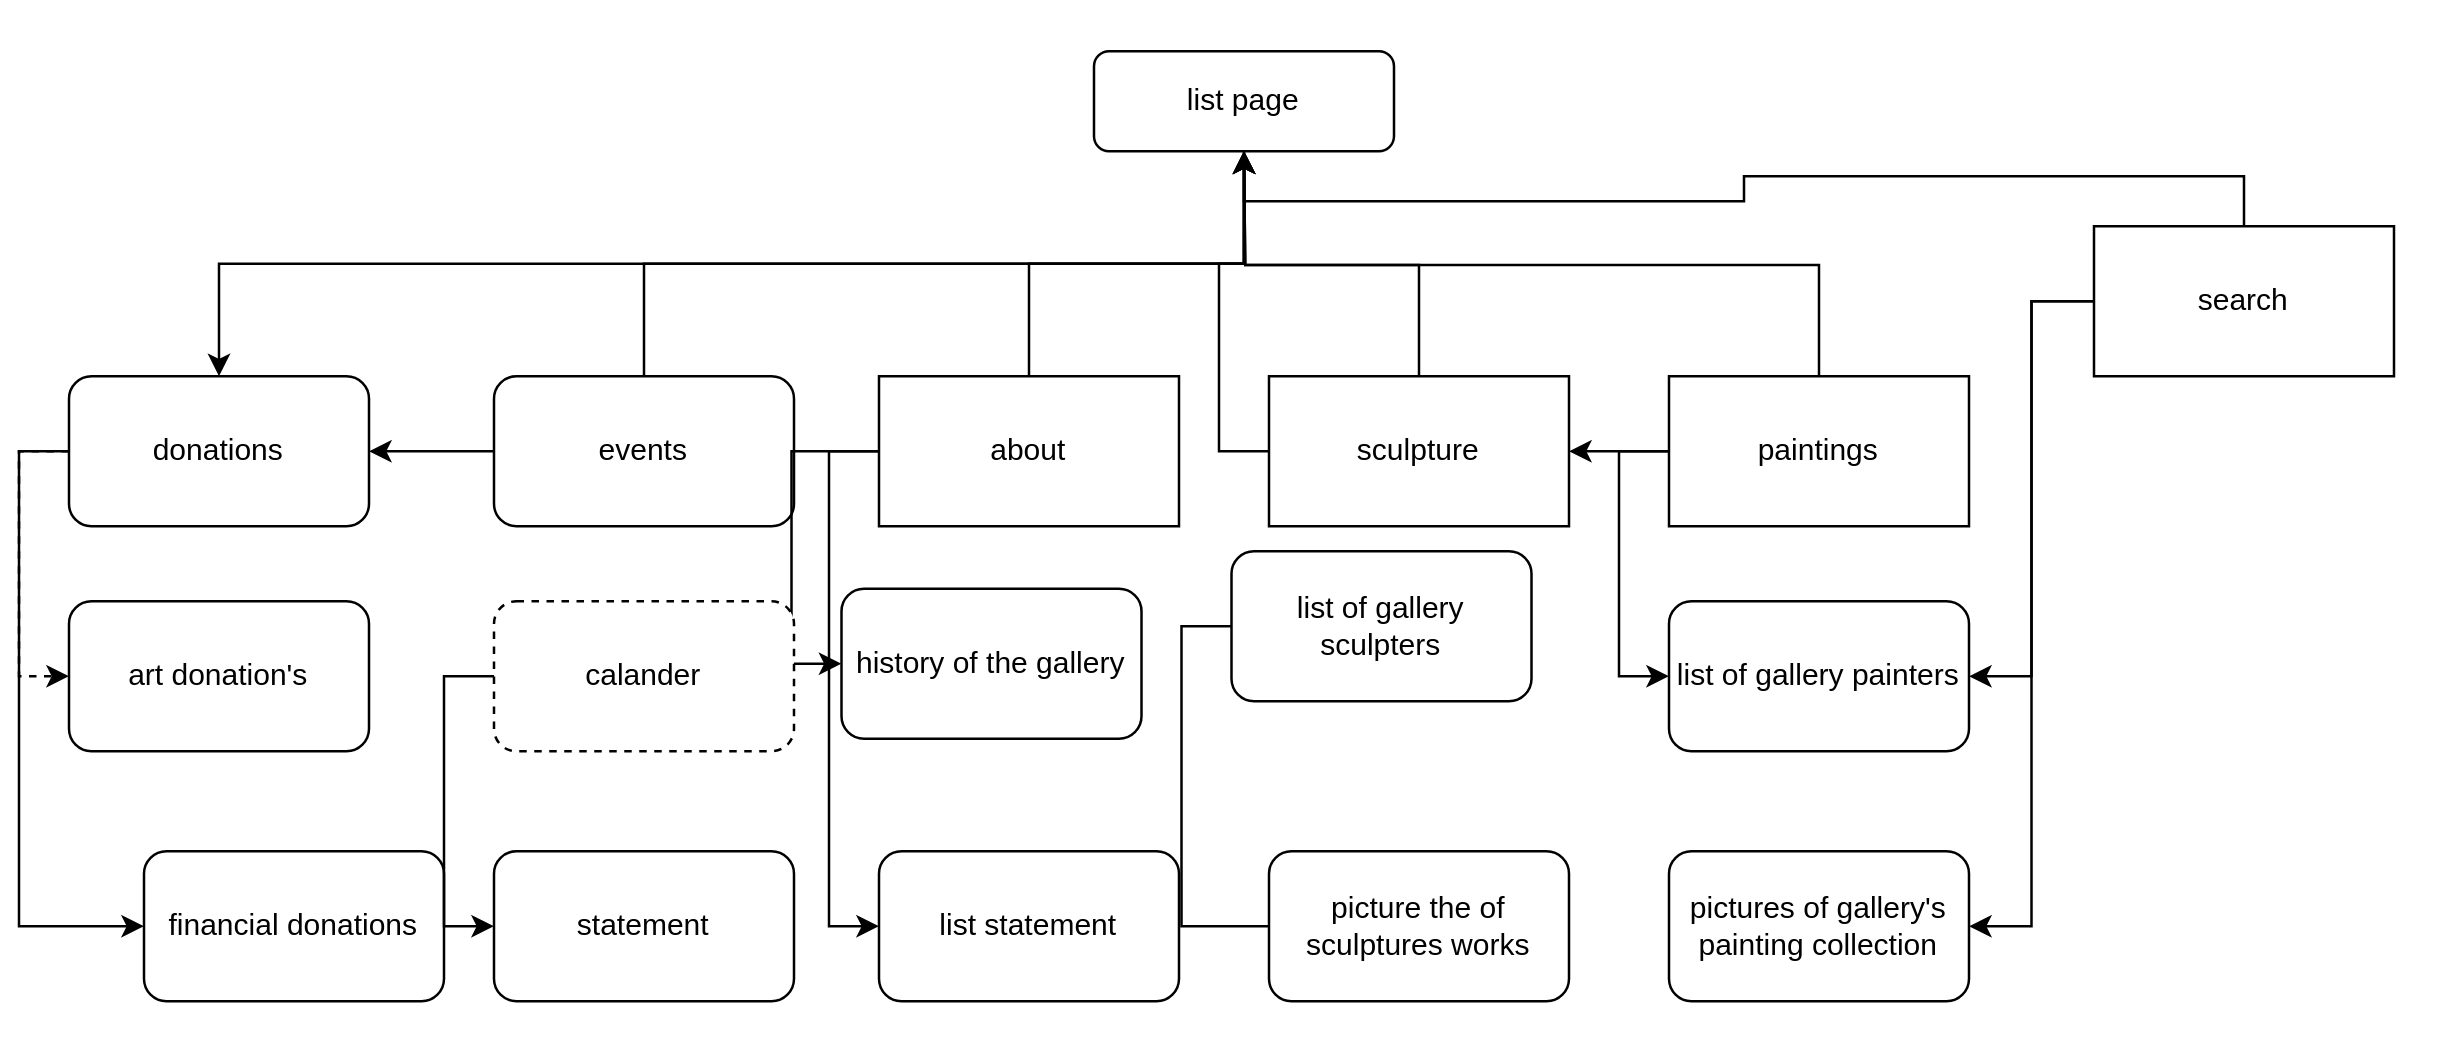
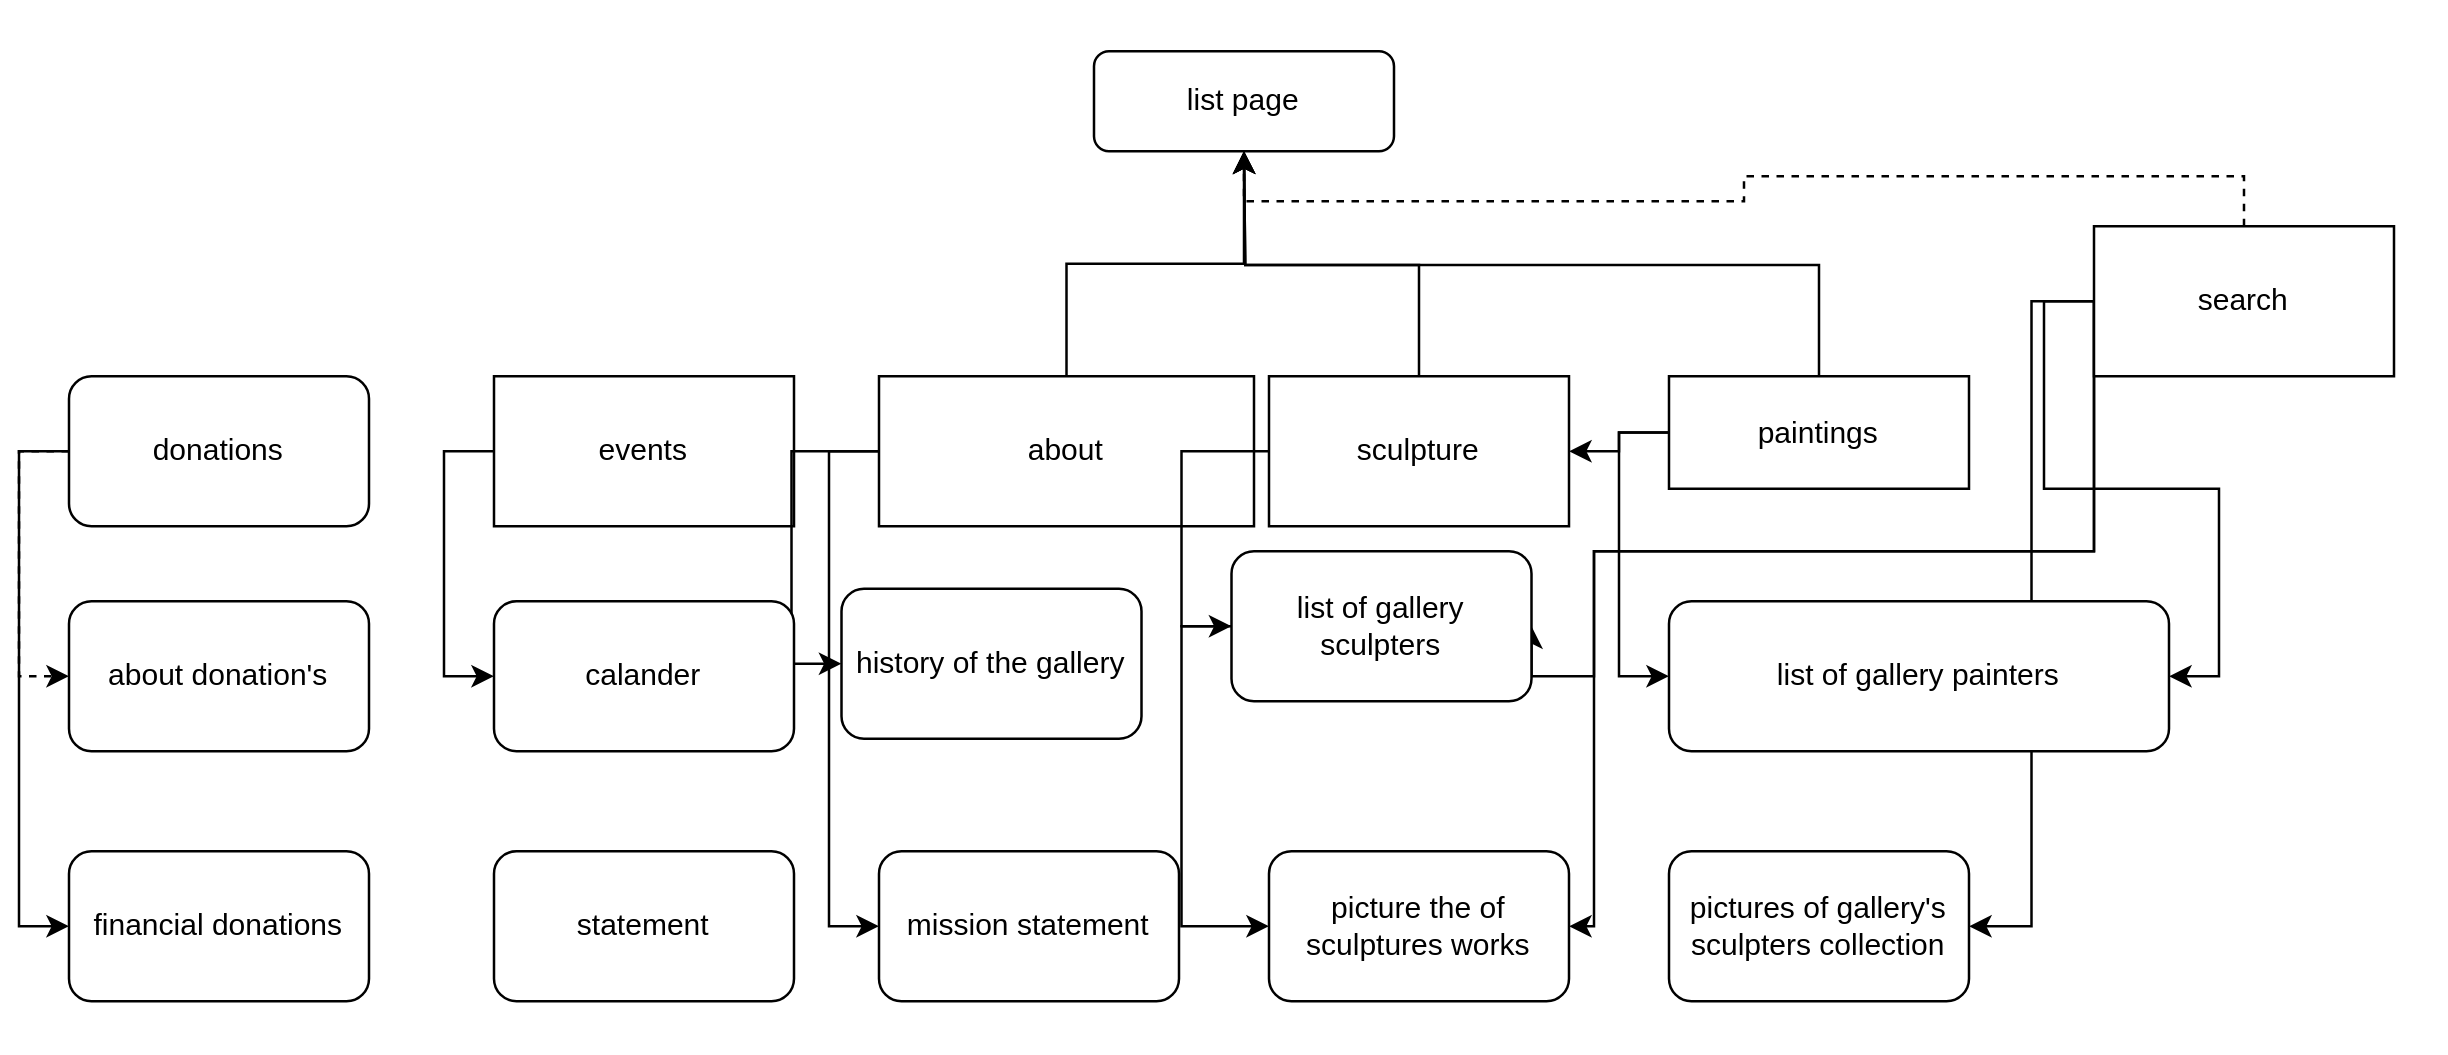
edge "search" -> "list page": style solid -> dashed
edge "list page" -> "donations": removed
edge "events" -> "list page": removed
edge "sculpture" -> "list page": now "sculpture" -> "list of gallery sculpters"
edge "events" -> "donations": now "events" -> "calander"
node "events": shape rounded rectangle -> rectangle
node "about": size 300x150 -> 375x150
node "paintings": size 300x150 -> 300x113
node "art donation's": label "art donation's" -> "about donation's"
node "calander": style dashed -> solid
edge "search" -> "list of gallery sculpters": added
node "list of gallery painters": size 300x150 -> 500x150
edge "search" -> "picture the of sculptures works": added
edge "calander" -> "statement": removed
node "financial donations": moved (294, 926) -> (219, 926)
node "list statement": label "list statement" -> "mission statement"
edge "list of gallery sculpters" -- "picture the of sculptures works": arrowhead none -> classic
node "pictures of gallery's painting collection": label "pictures of gallery's painting collection" -> "pictures of gallery's sculpters collection"
